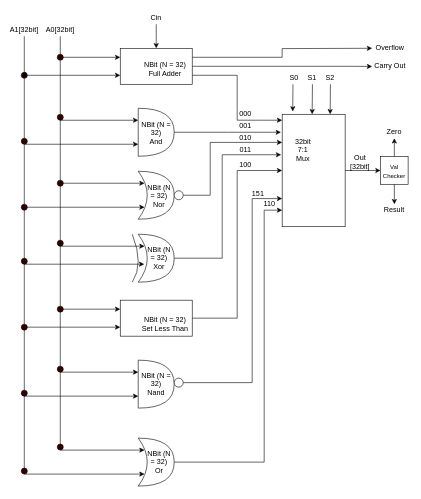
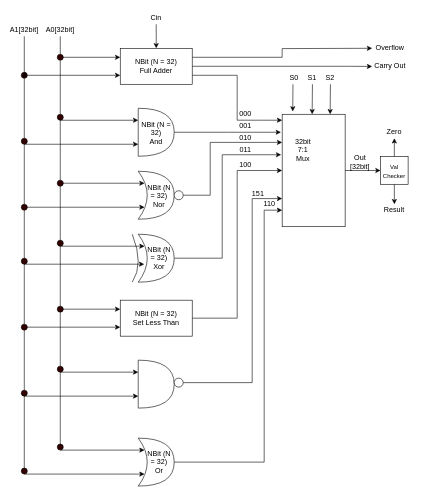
node "NBit (N = 32) Full Adder": moved (165, 69) -> (156, 66)
node "NBit (N = 32) Set Less Than": moved (165, 324) -> (156, 318)
node "NBit (N = 32) Nand": removed
